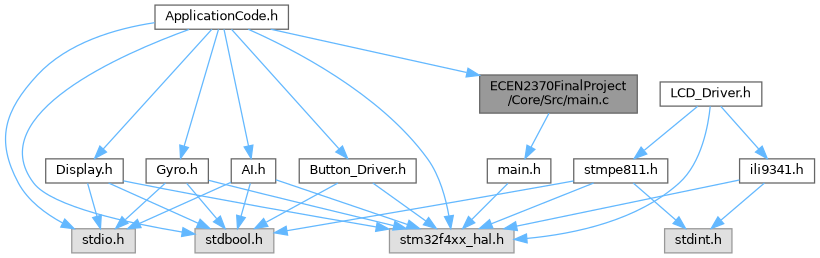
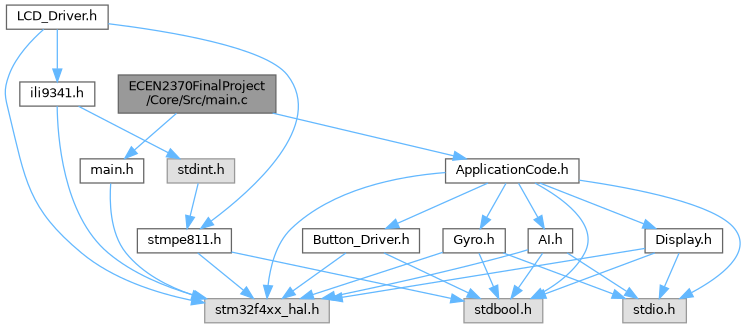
edge "ApplicationCode.h" -> "ECEN2370FinalProject /Core/Src/main.c": reversed
edge "stmpe811.h" -> "stdint.h": reversed
